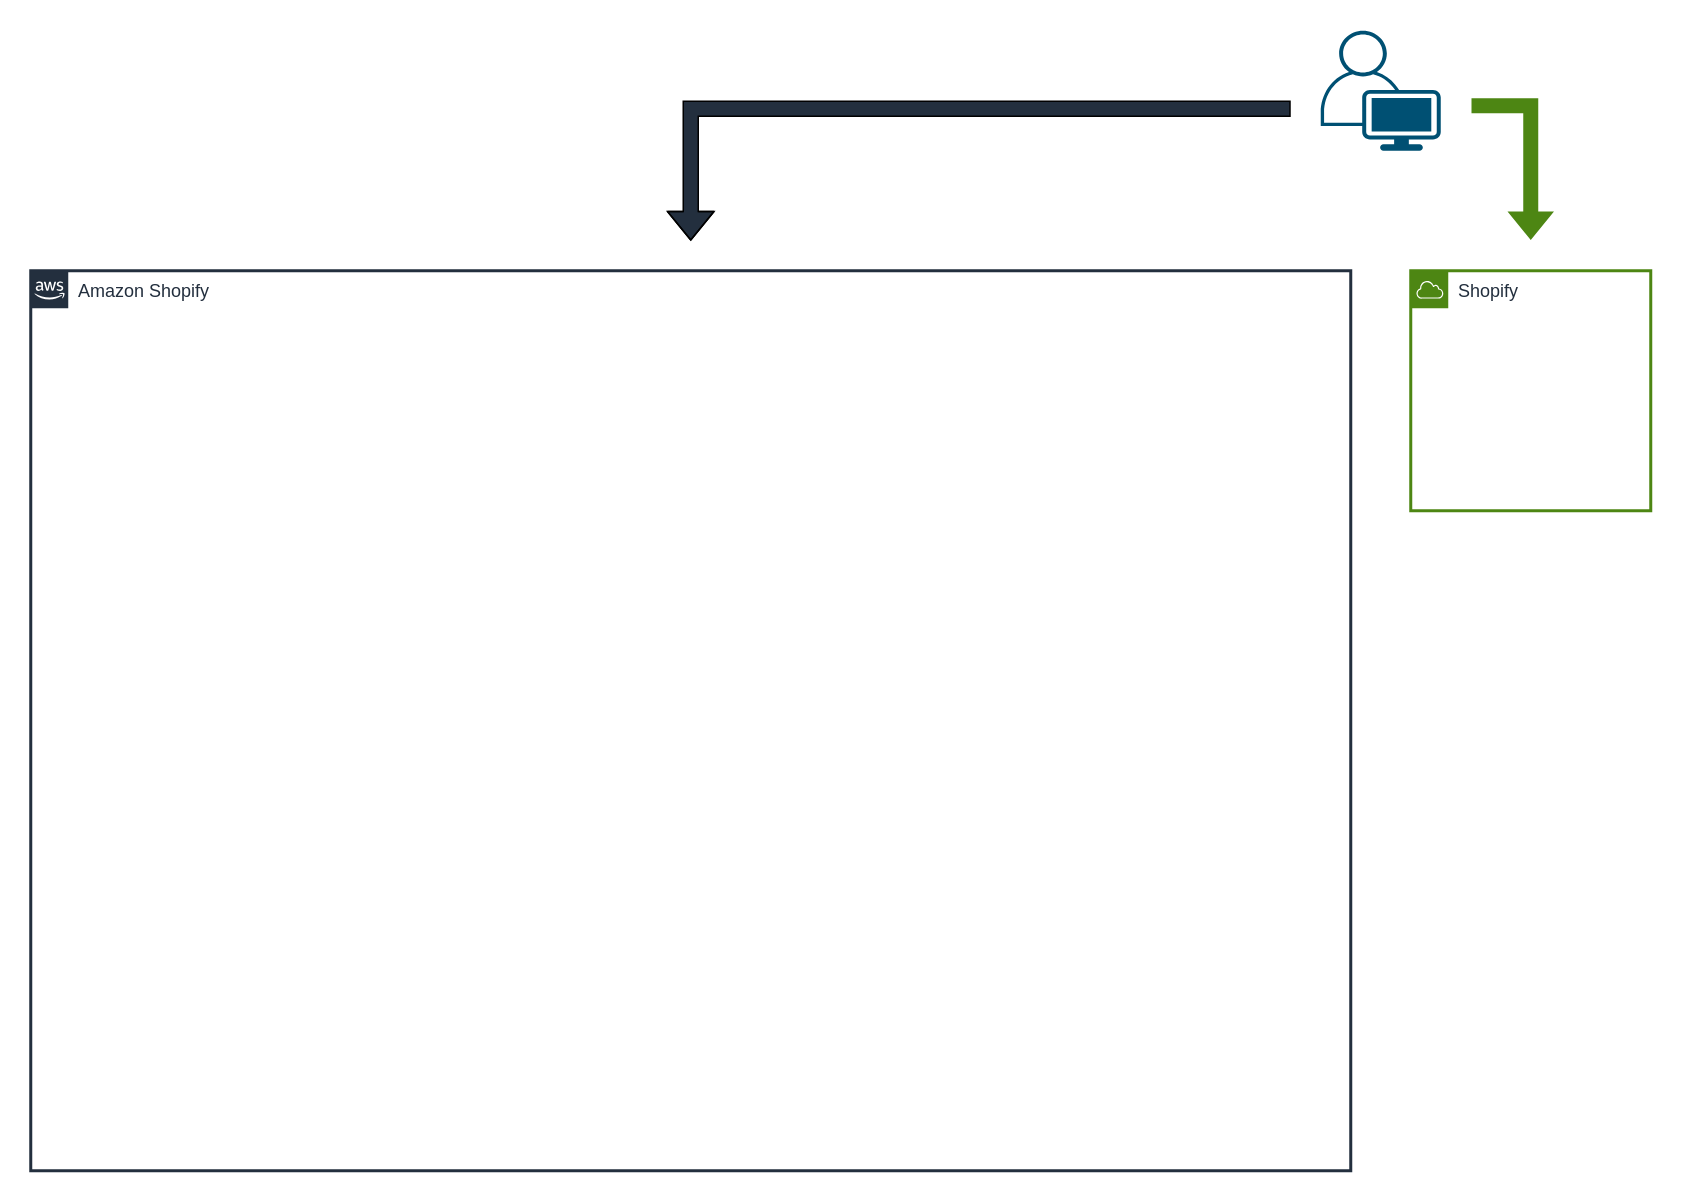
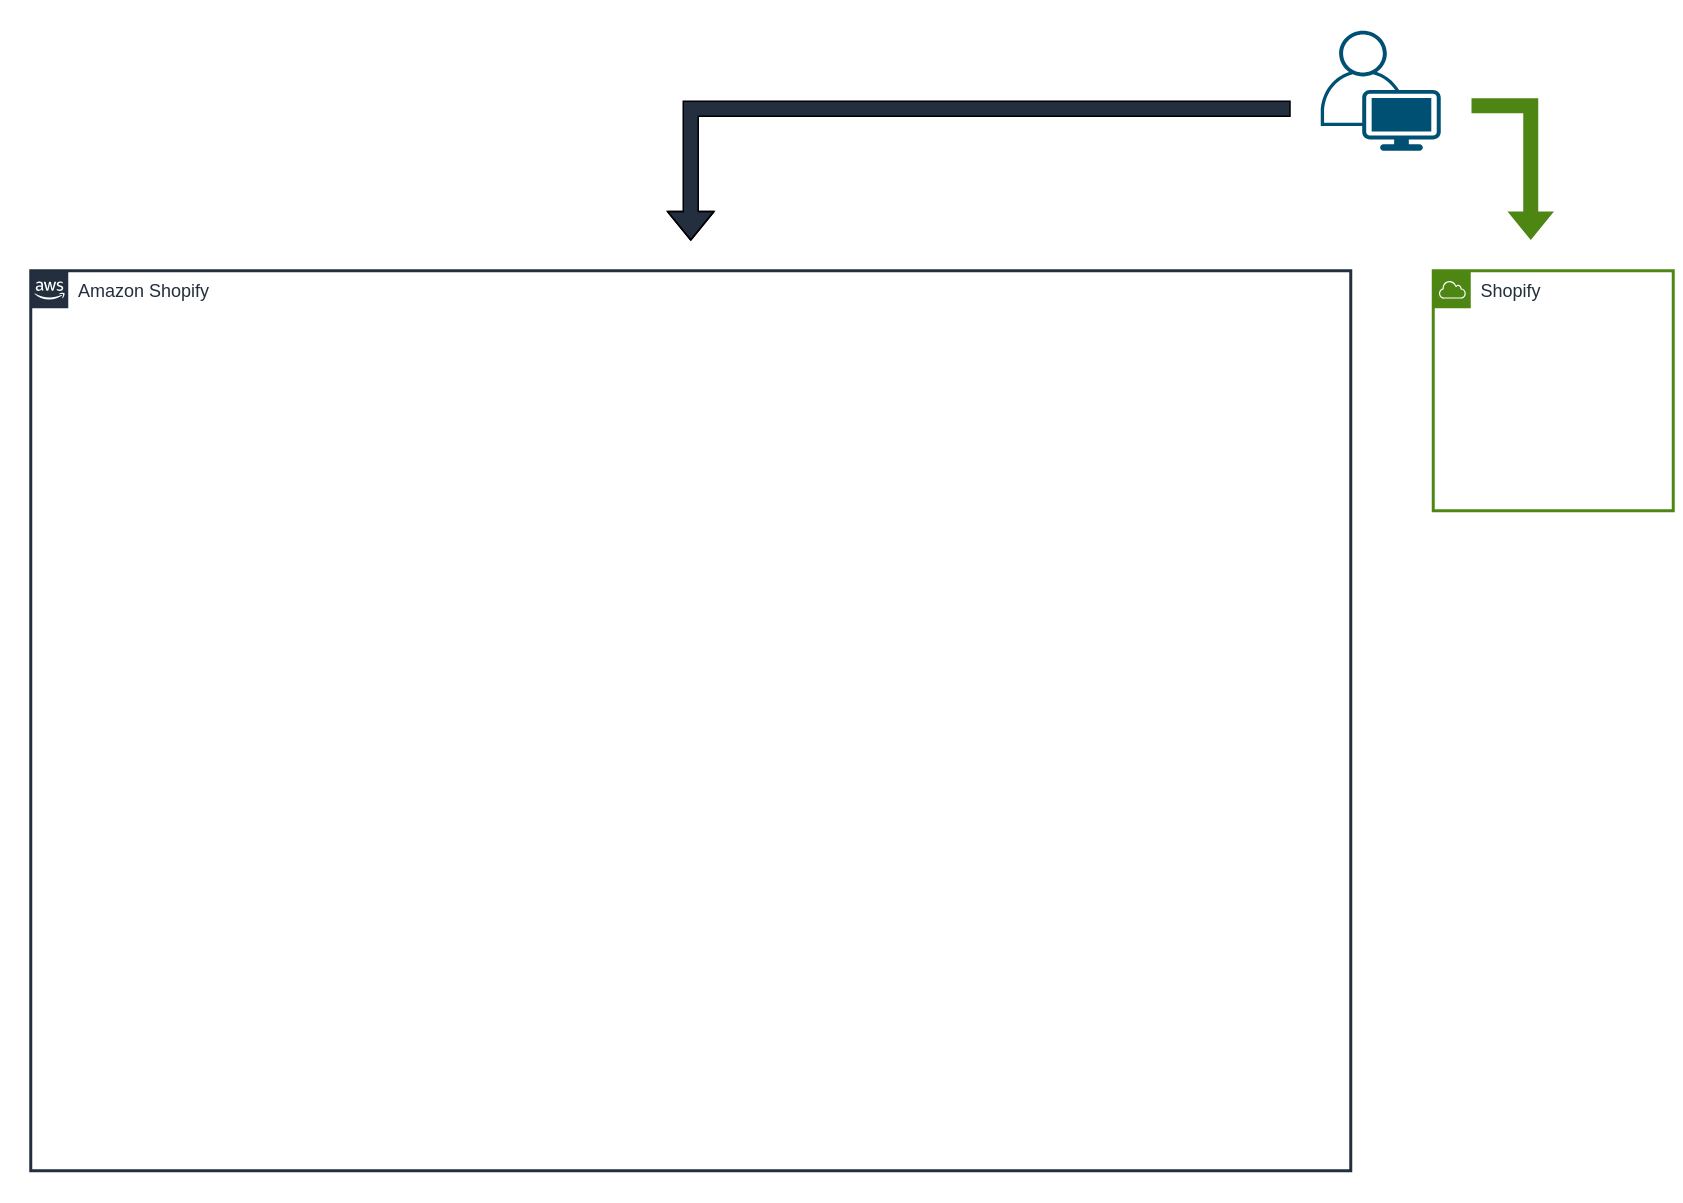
node "Shopify": moved (1531, 391) -> (1553, 391)
